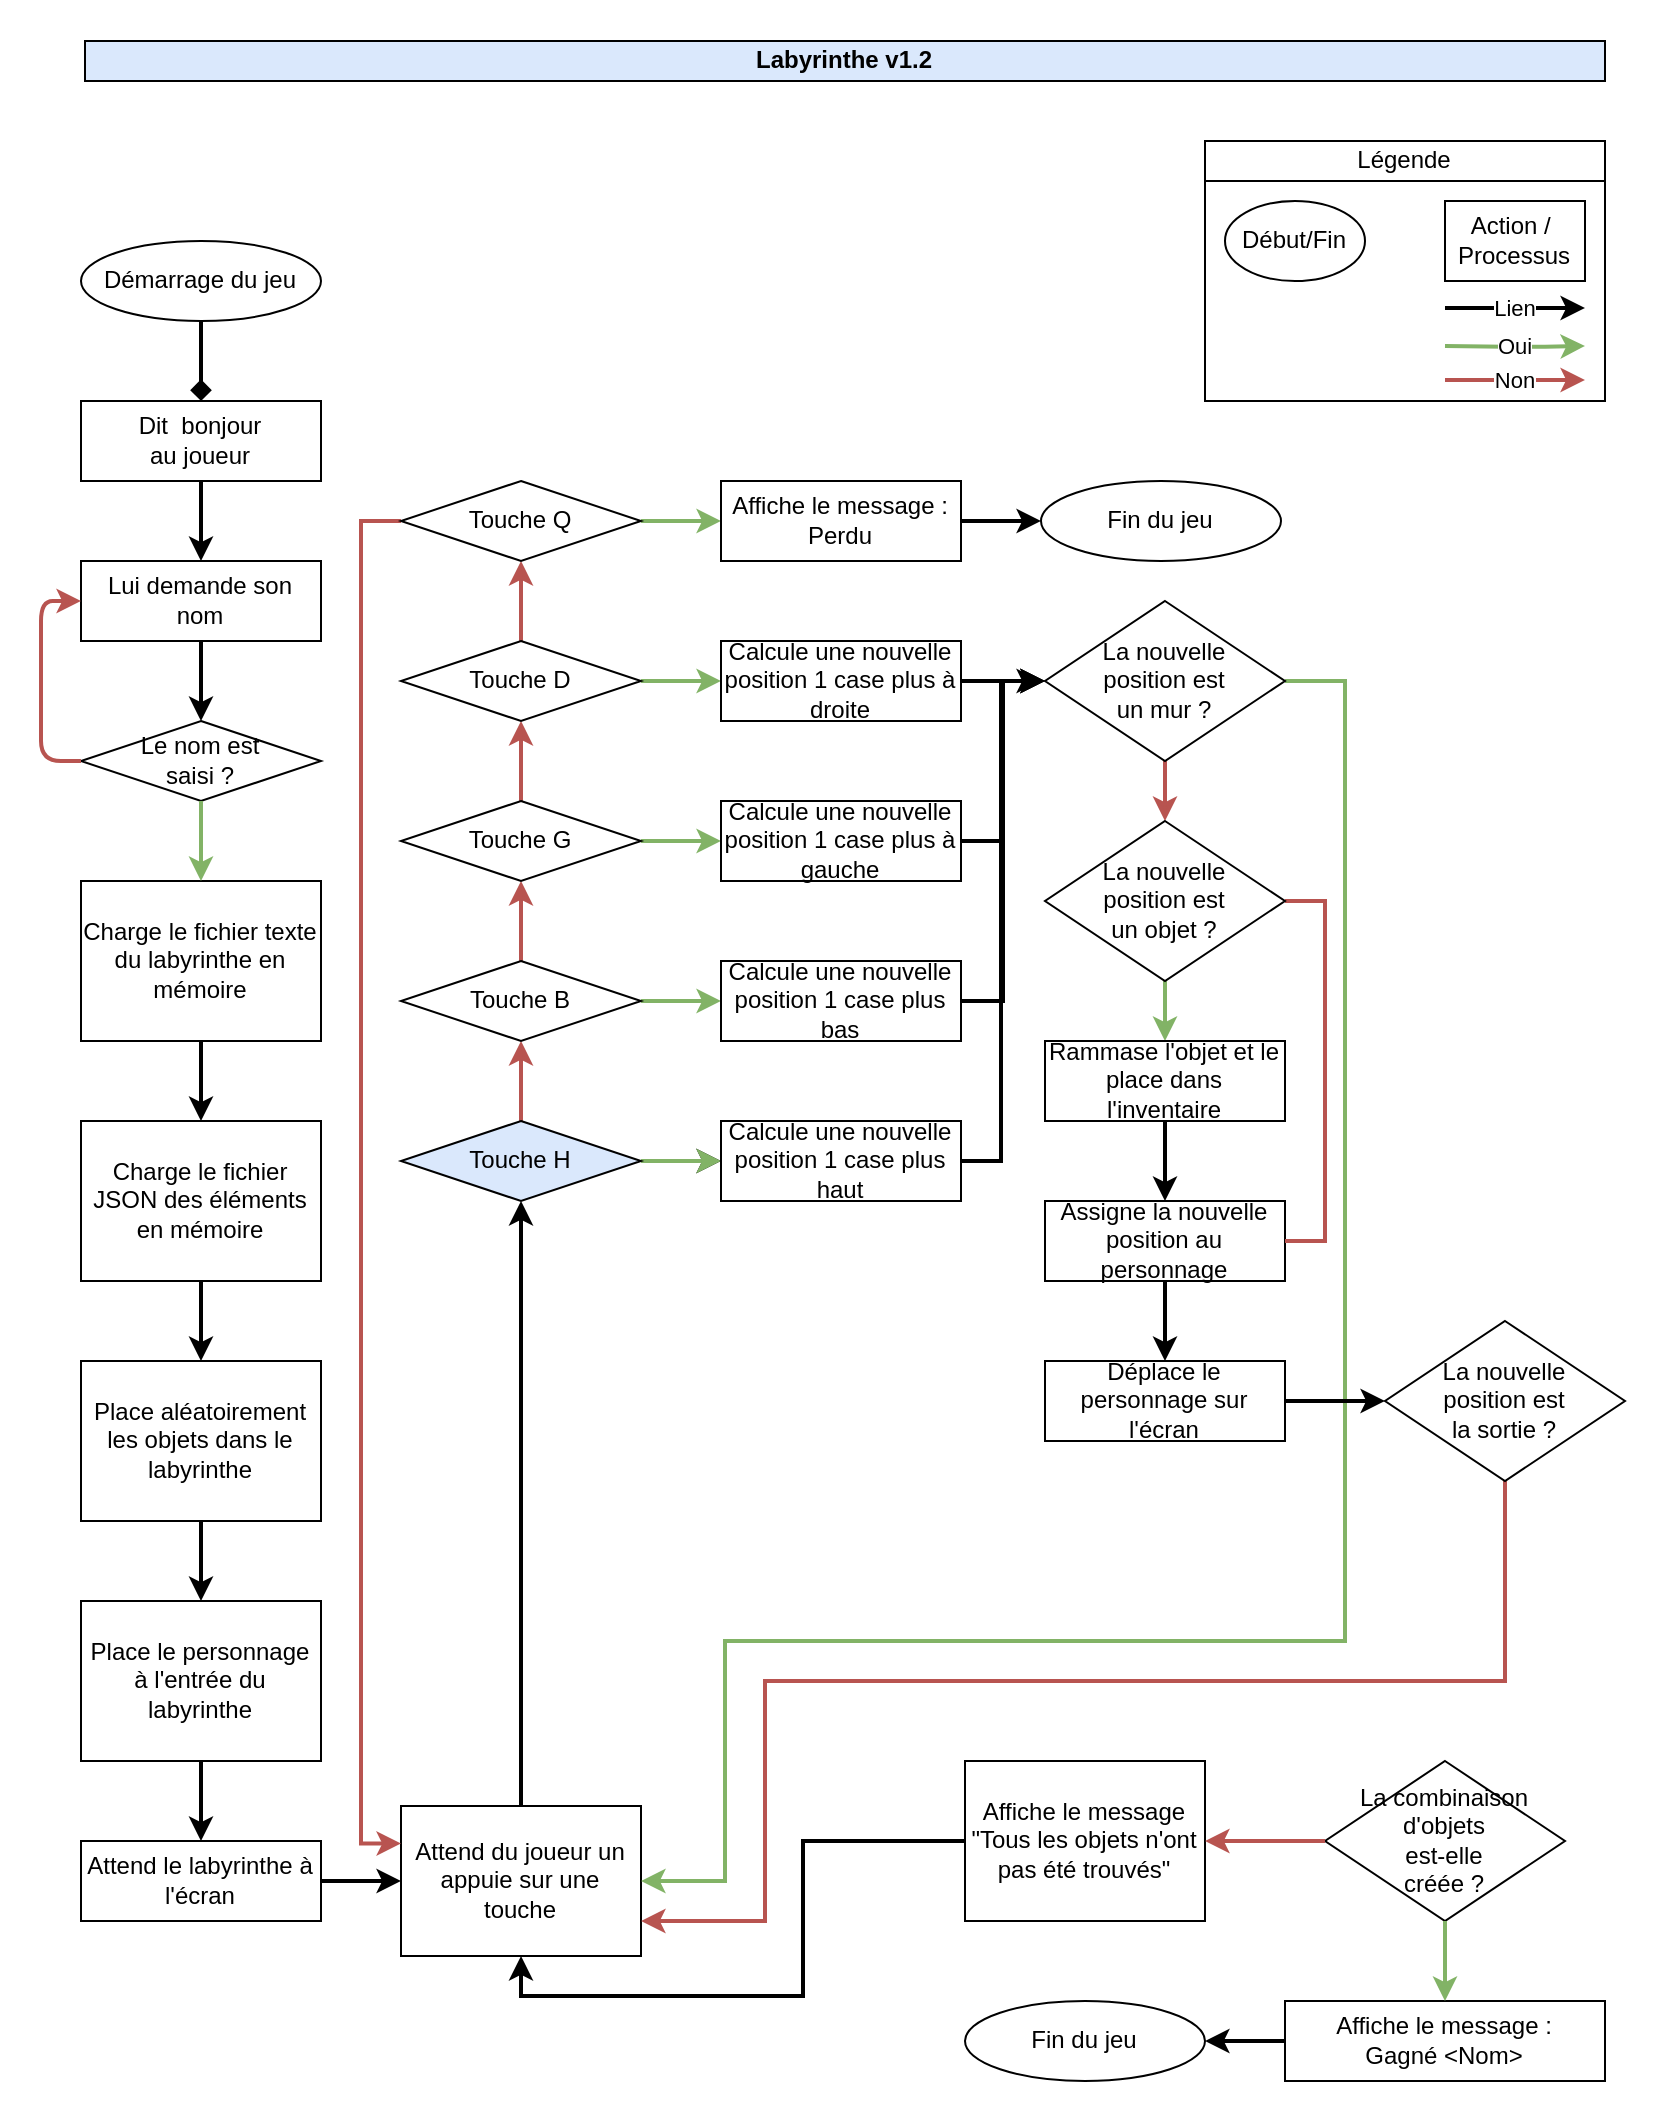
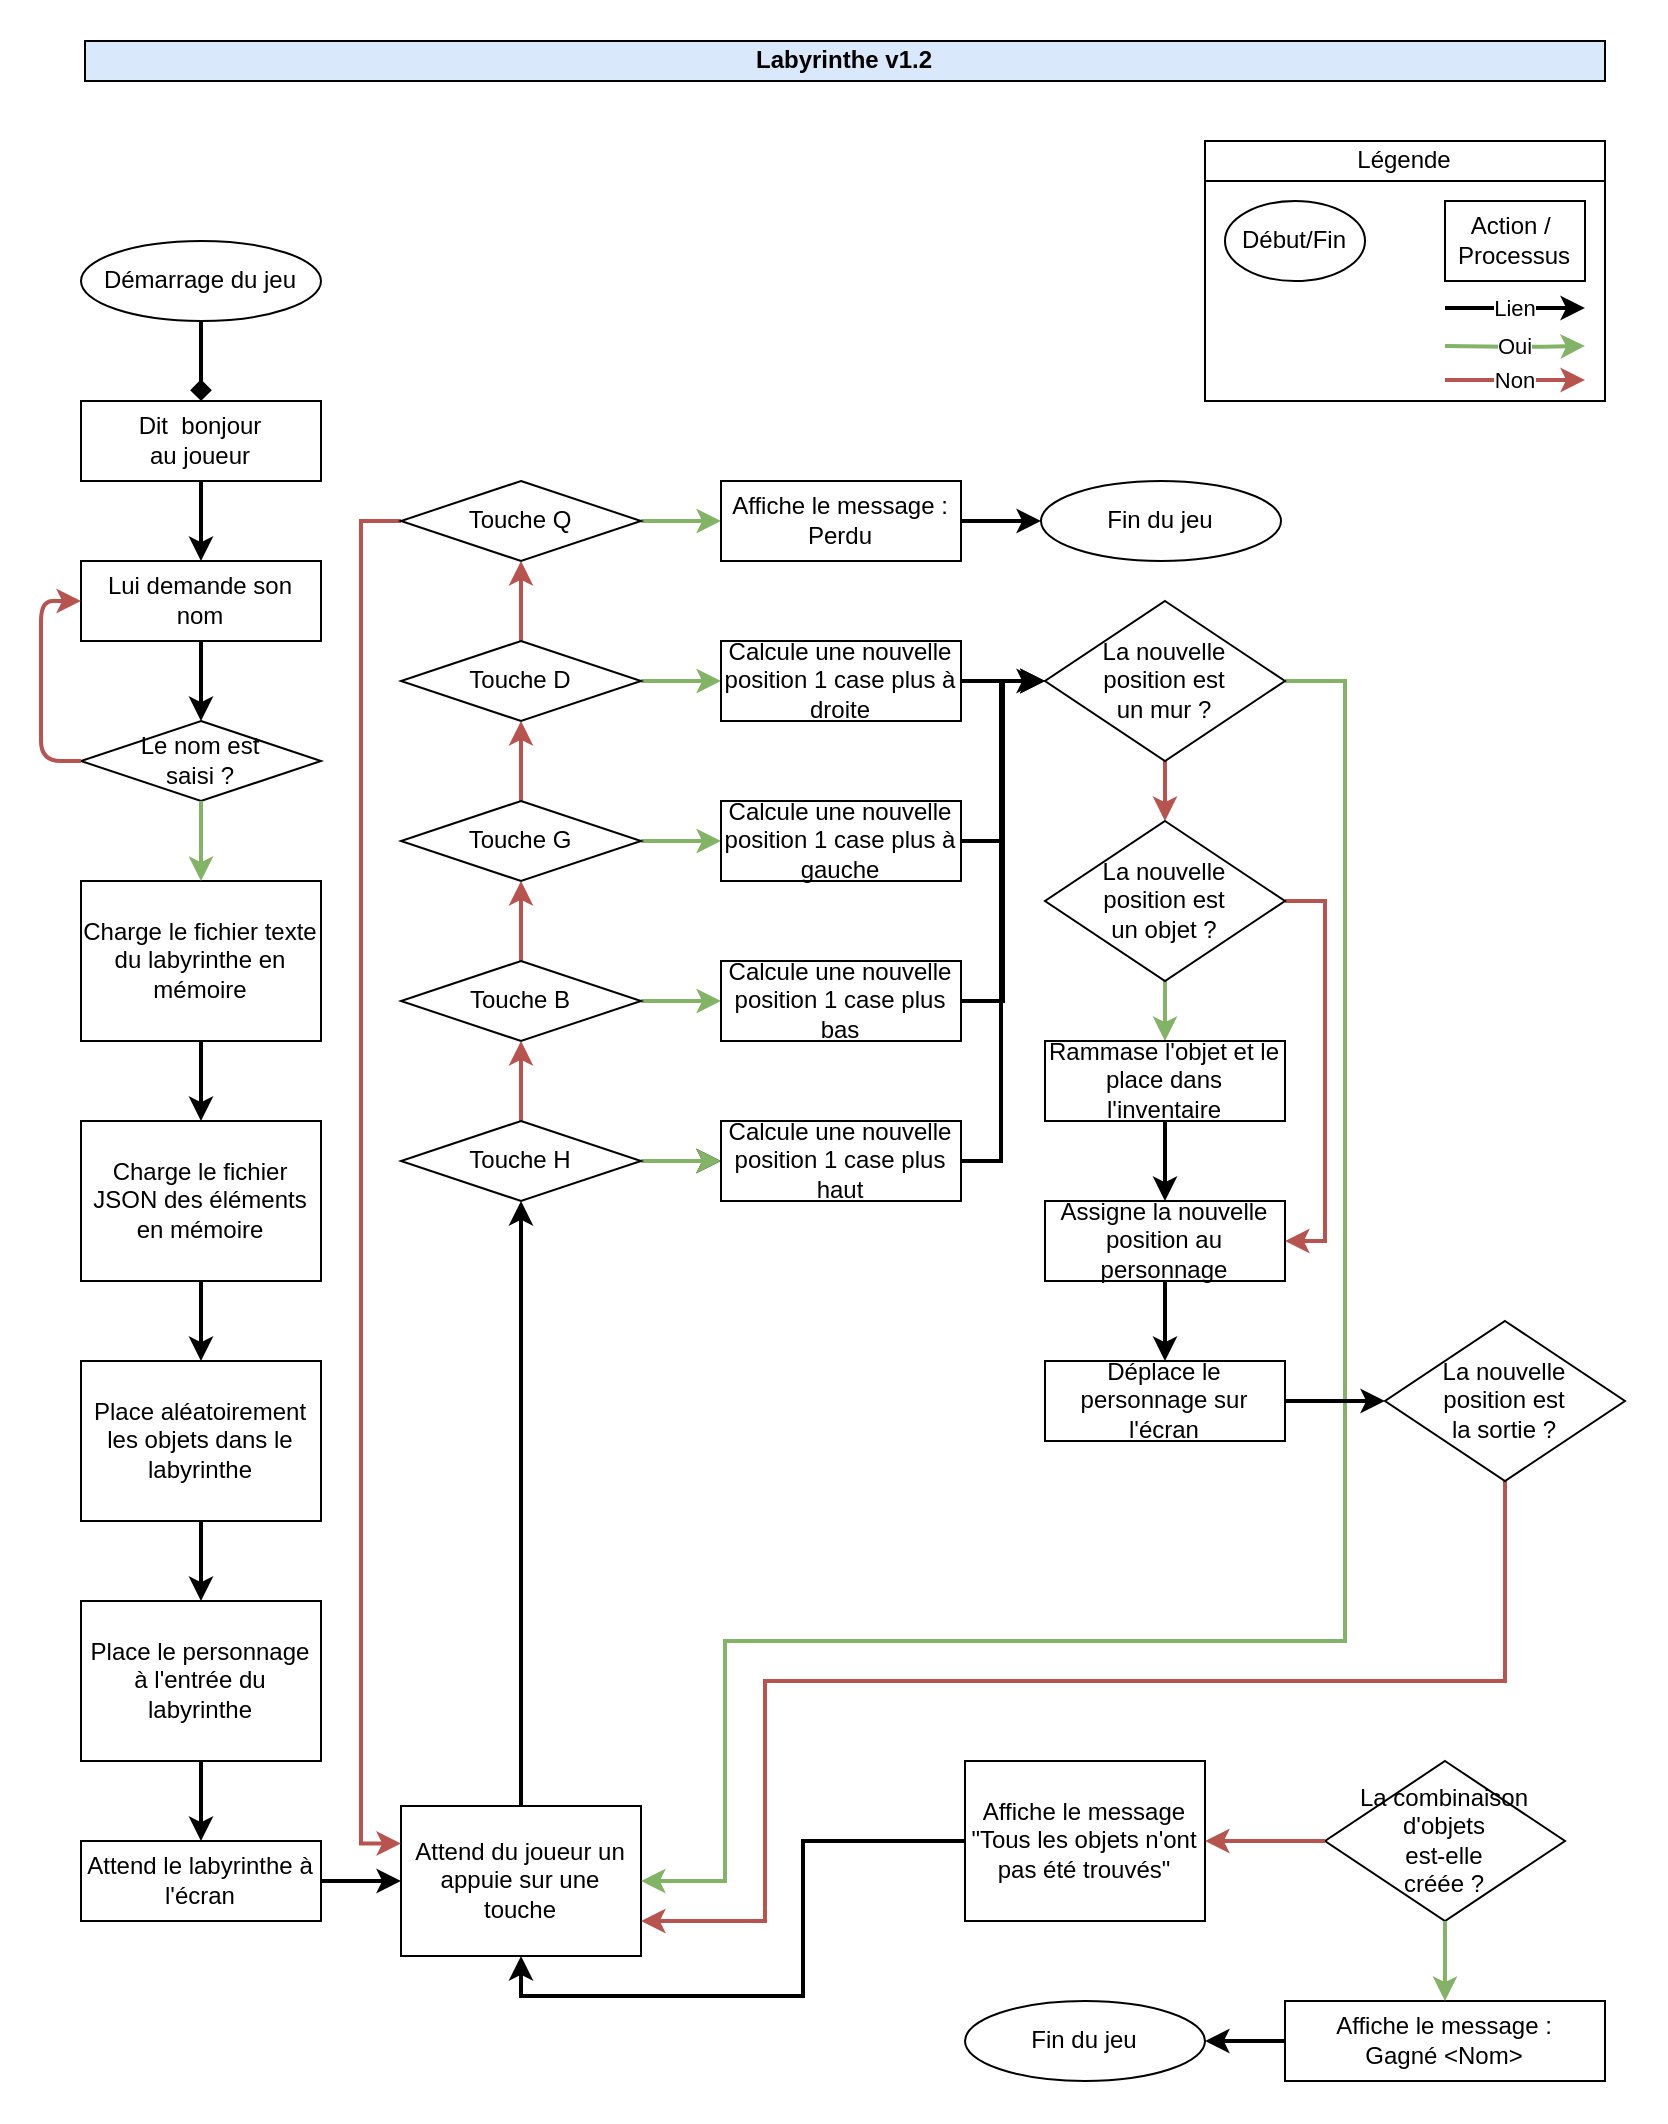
node "Touche H": fillcolor #dae8fc -> #ffffff
edge "La nouvelle position est un objet ?" -- "Assigne la nouvelle position au personnage": arrowhead none -> classic
